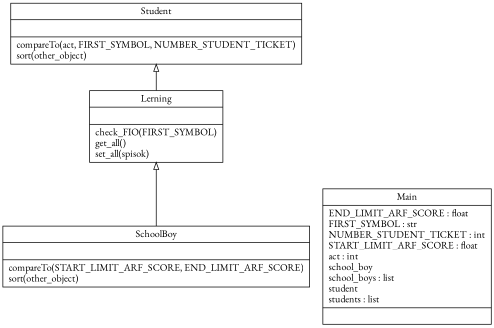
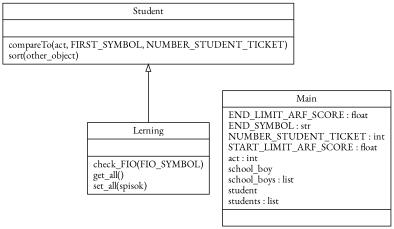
node "Lerning": text "check_FIO(FIRST_SYMBOL)" -> "check_FIO(FIO_SYMBOL)"
node "Main": text "FIRST_SYMBOL : str" -> "END_SYMBOL : str"
node "SchoolBoy": removed
